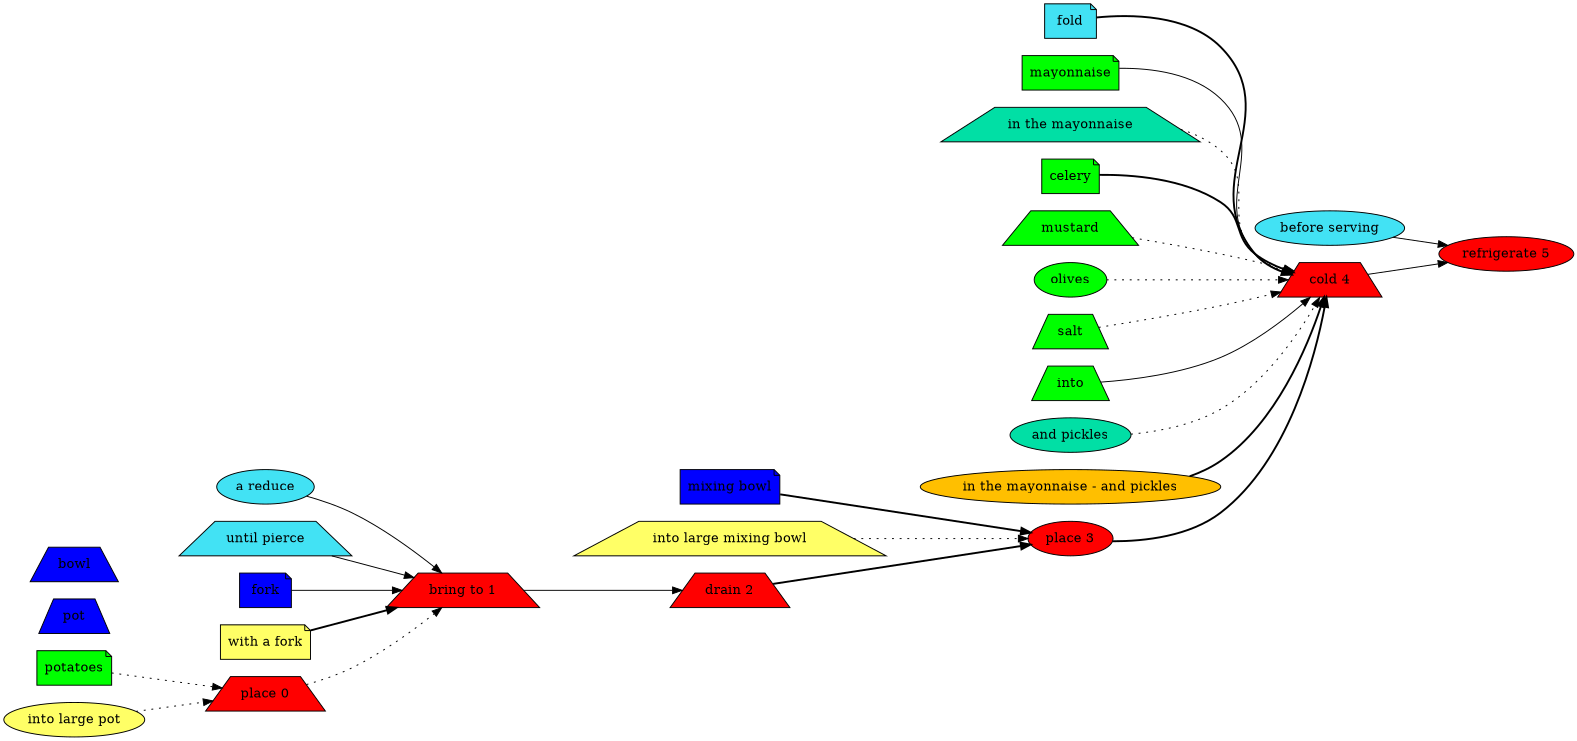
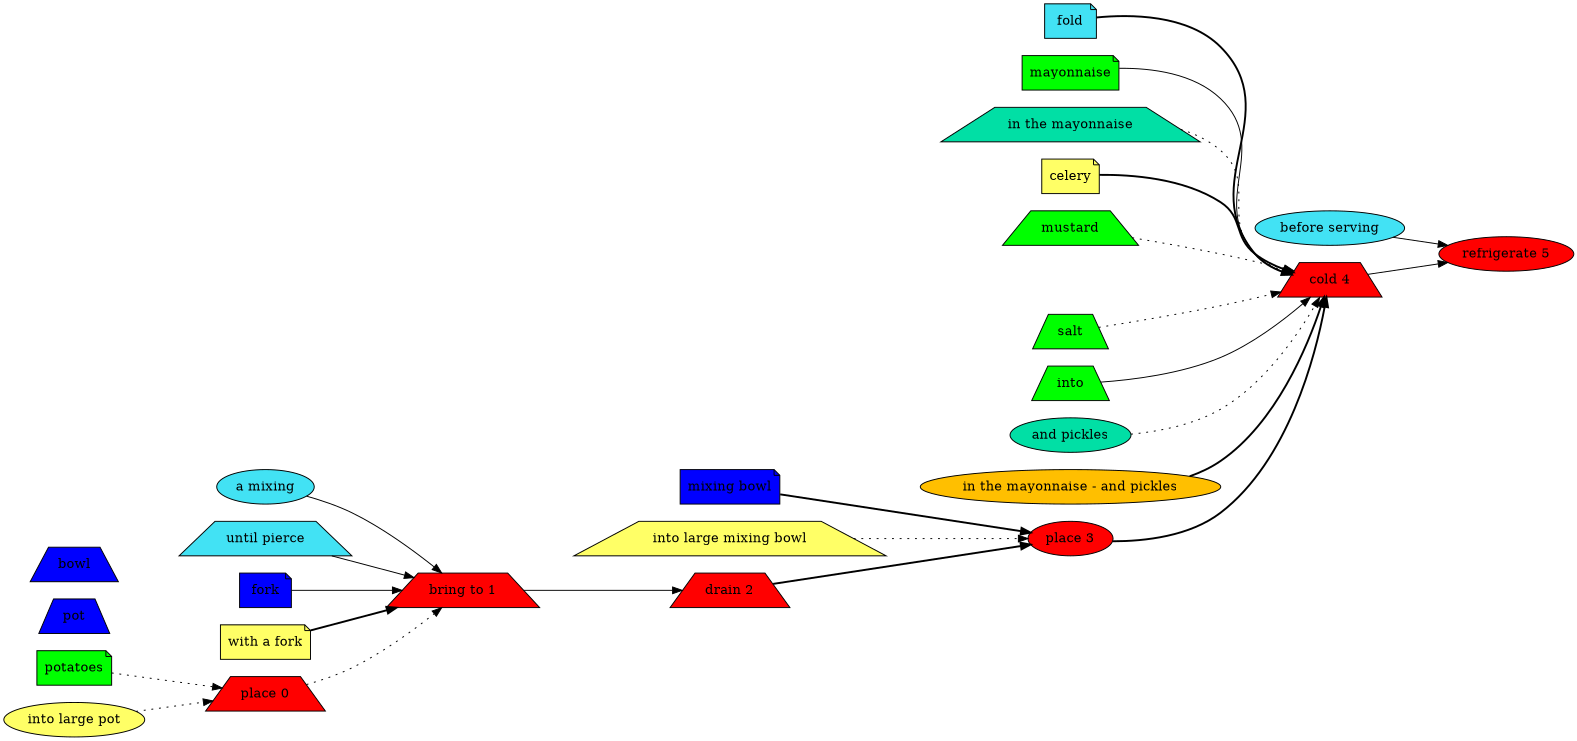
node "celery": fillcolor green -> #ffff66
node "olives": removed
node "a reduce": label "a reduce" -> "a mixing"
